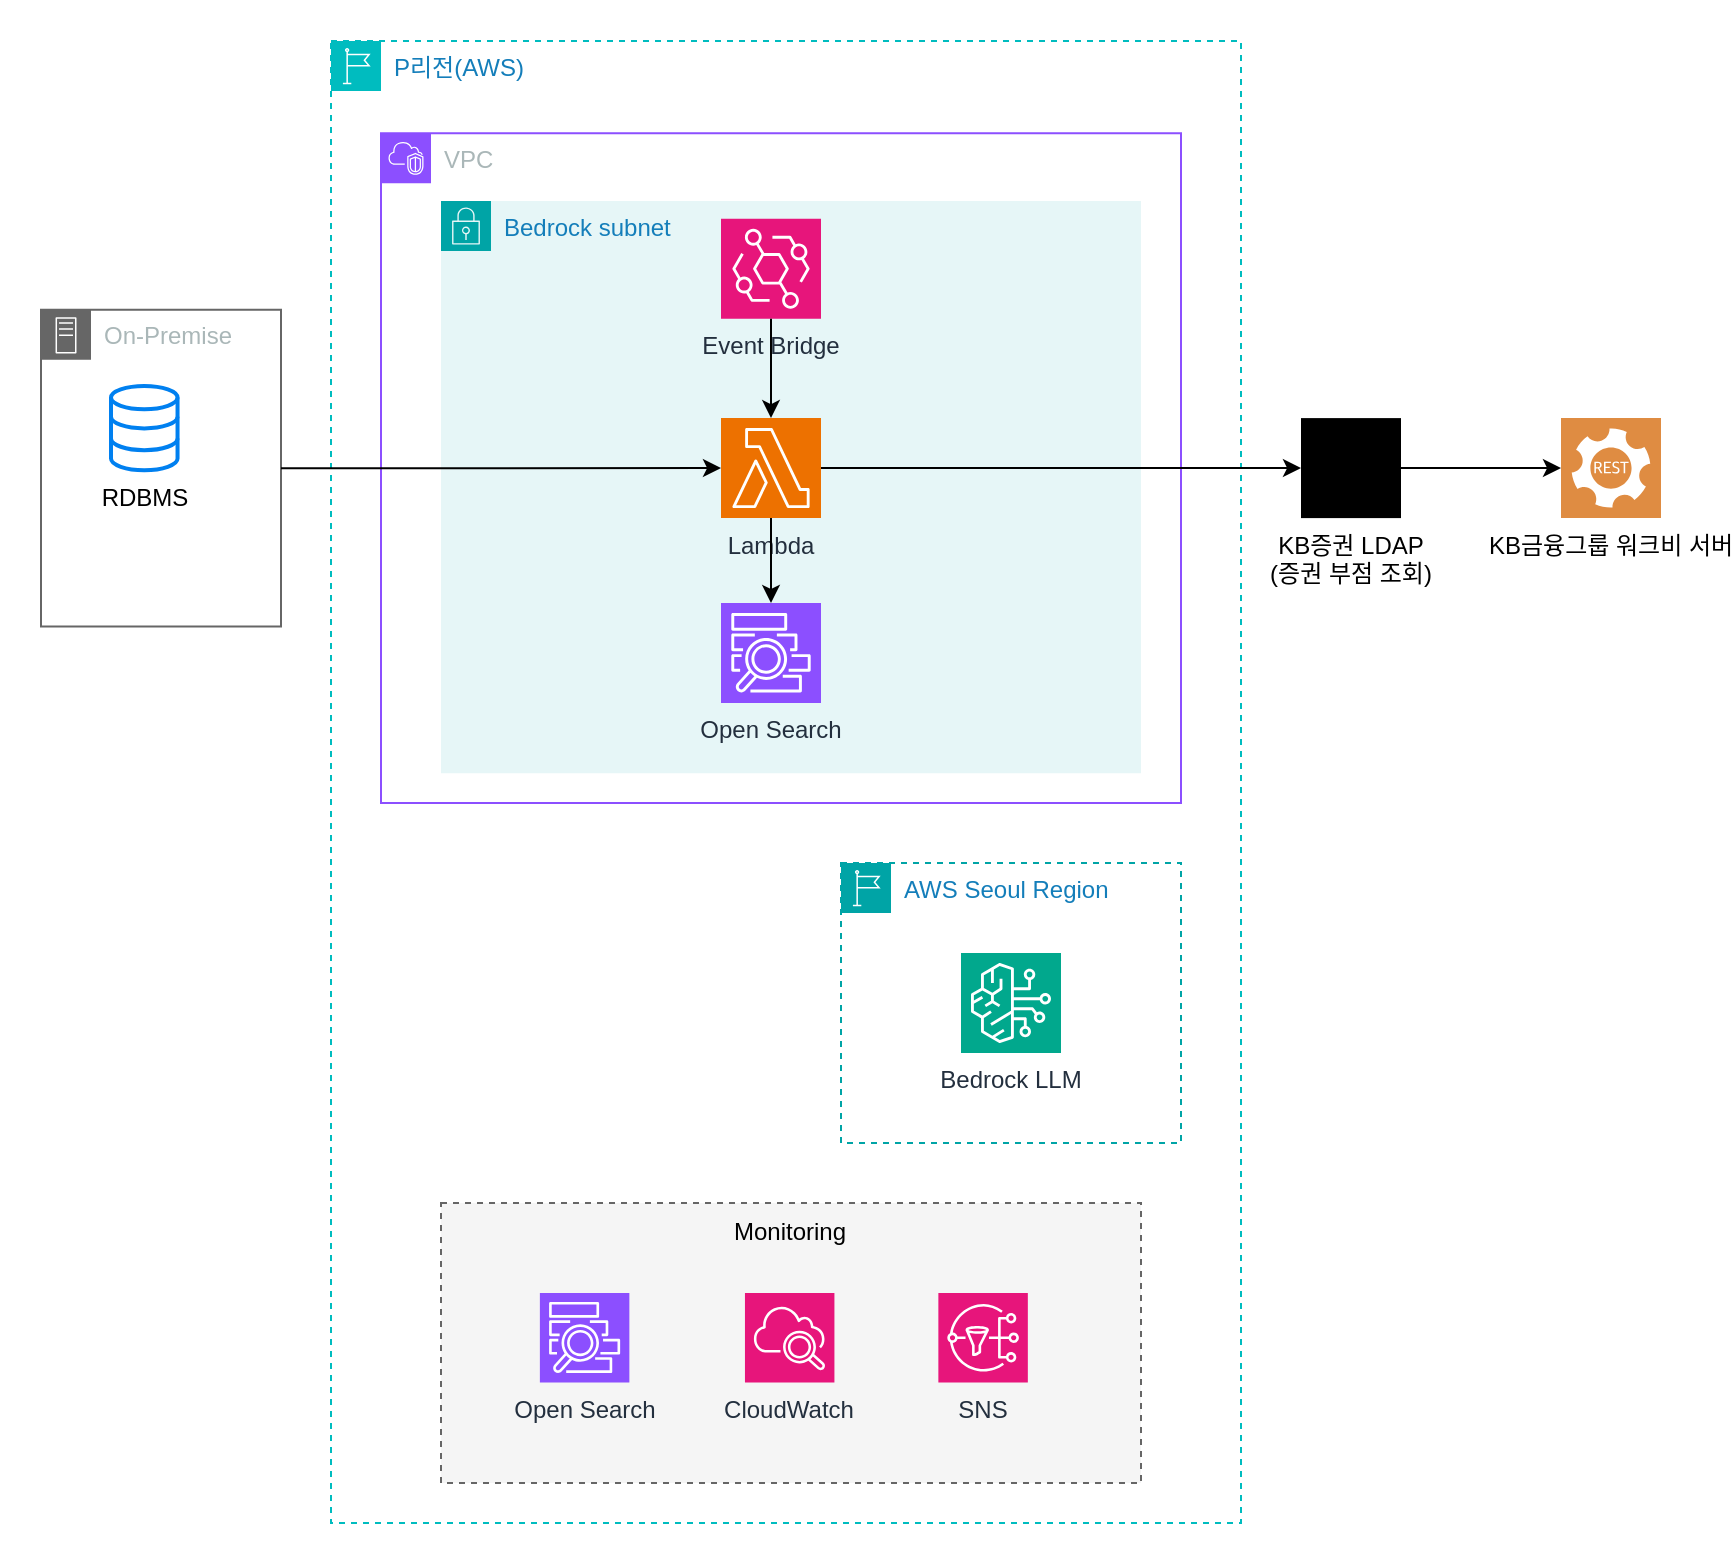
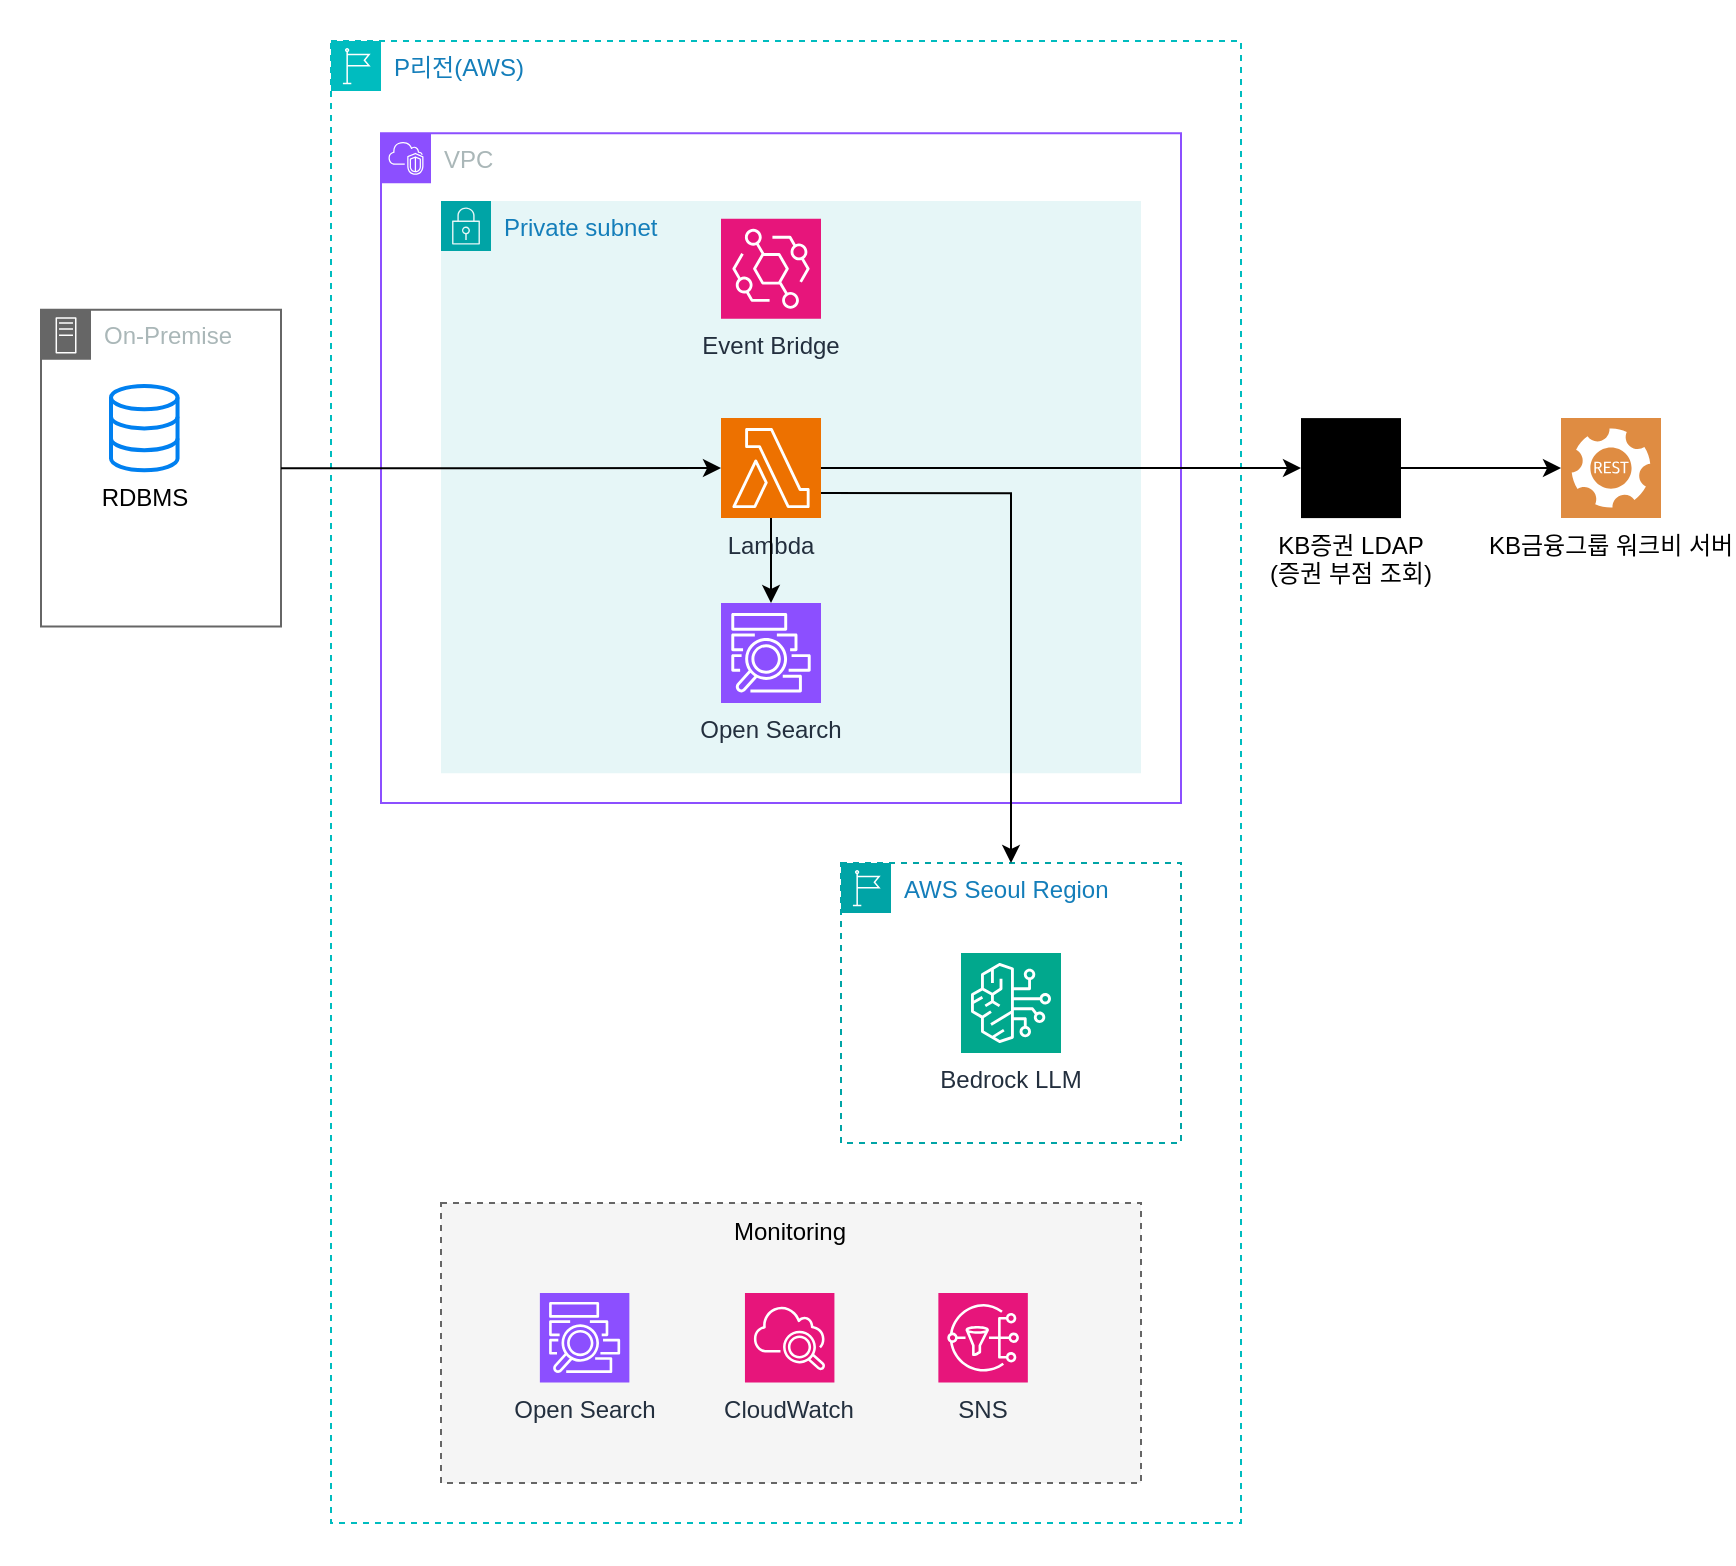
node "Bedrock subnet": label "Bedrock subnet" -> "Private subnet"
edge "Event Bridge" -> "Lambda": removed
edge "Lambda" -> "AWS Seoul Region": added
